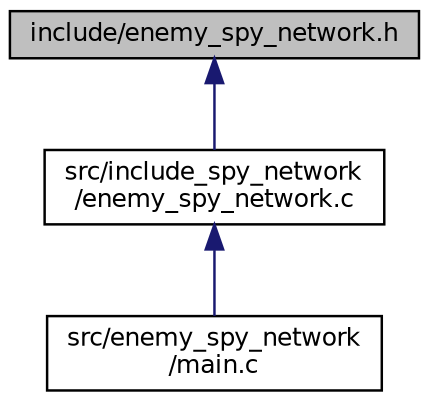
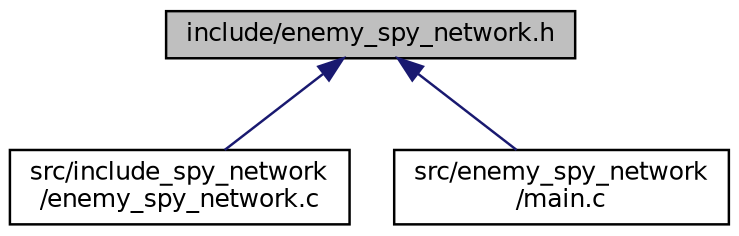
edge "src/enemy_spy_network /main.c" -> "src/include_spy_network /enemy_spy_network.c": now "src/enemy_spy_network /main.c" -> "include/enemy_spy_network.h"
